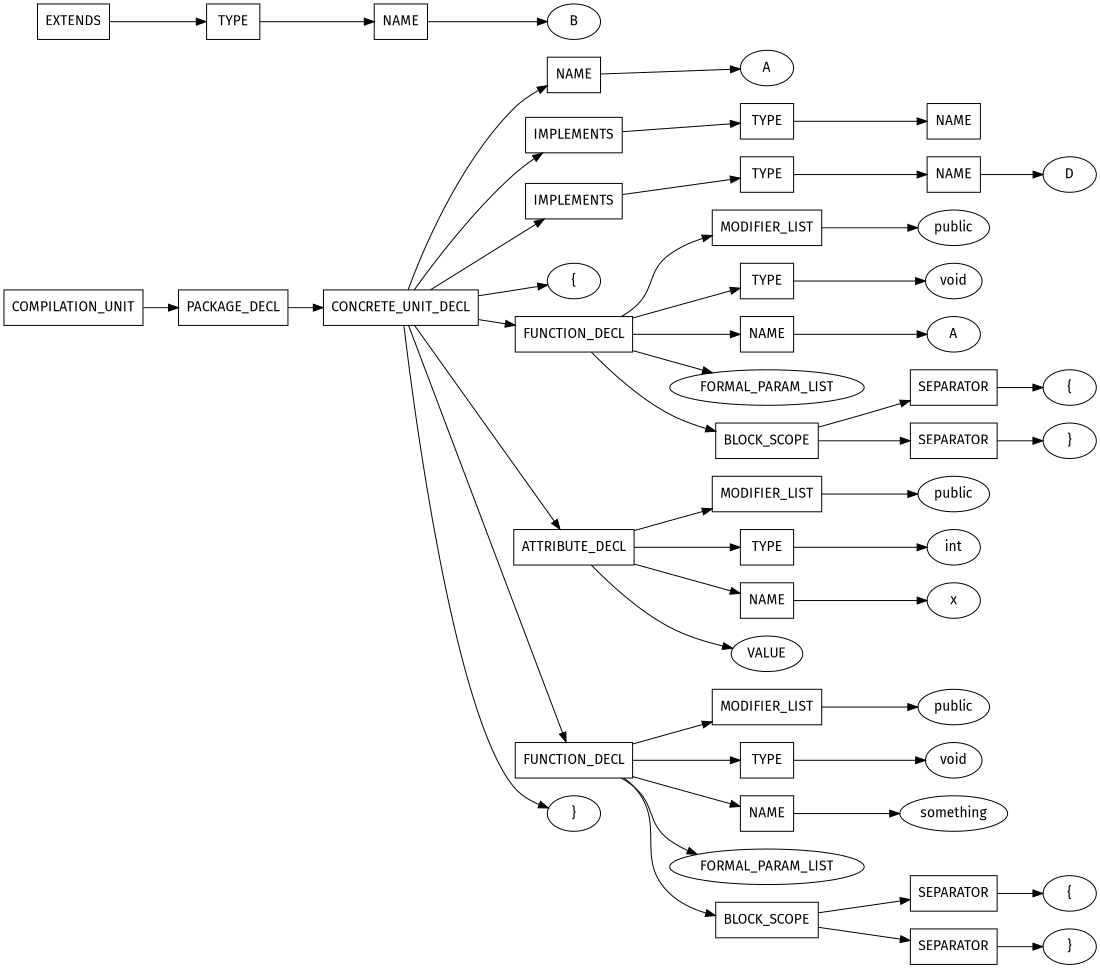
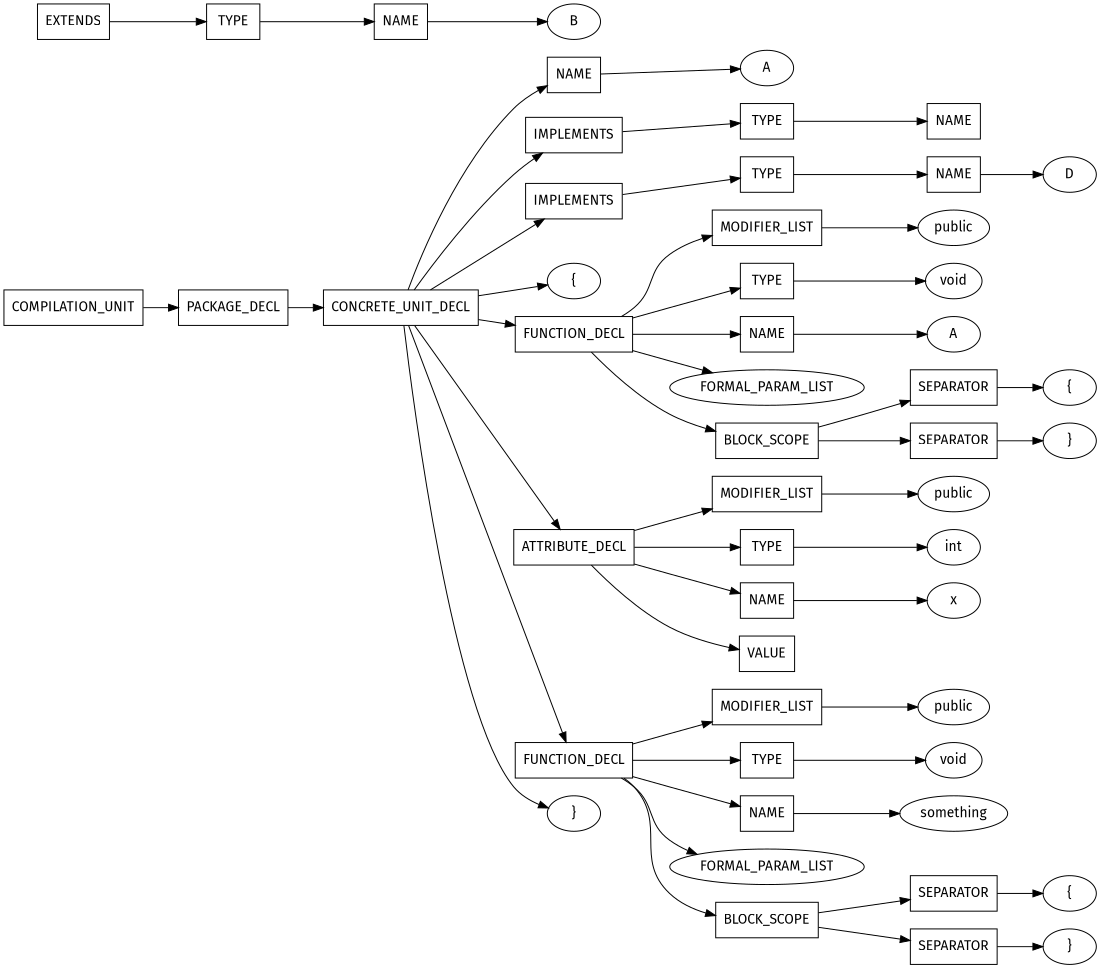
node "VALUE": shape ellipse -> box
